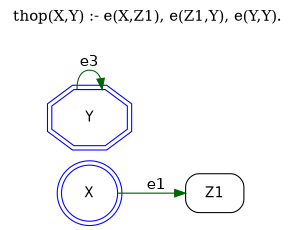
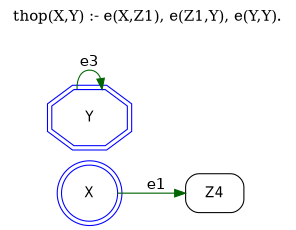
node "Z1": label "Z1" -> "Z4"
